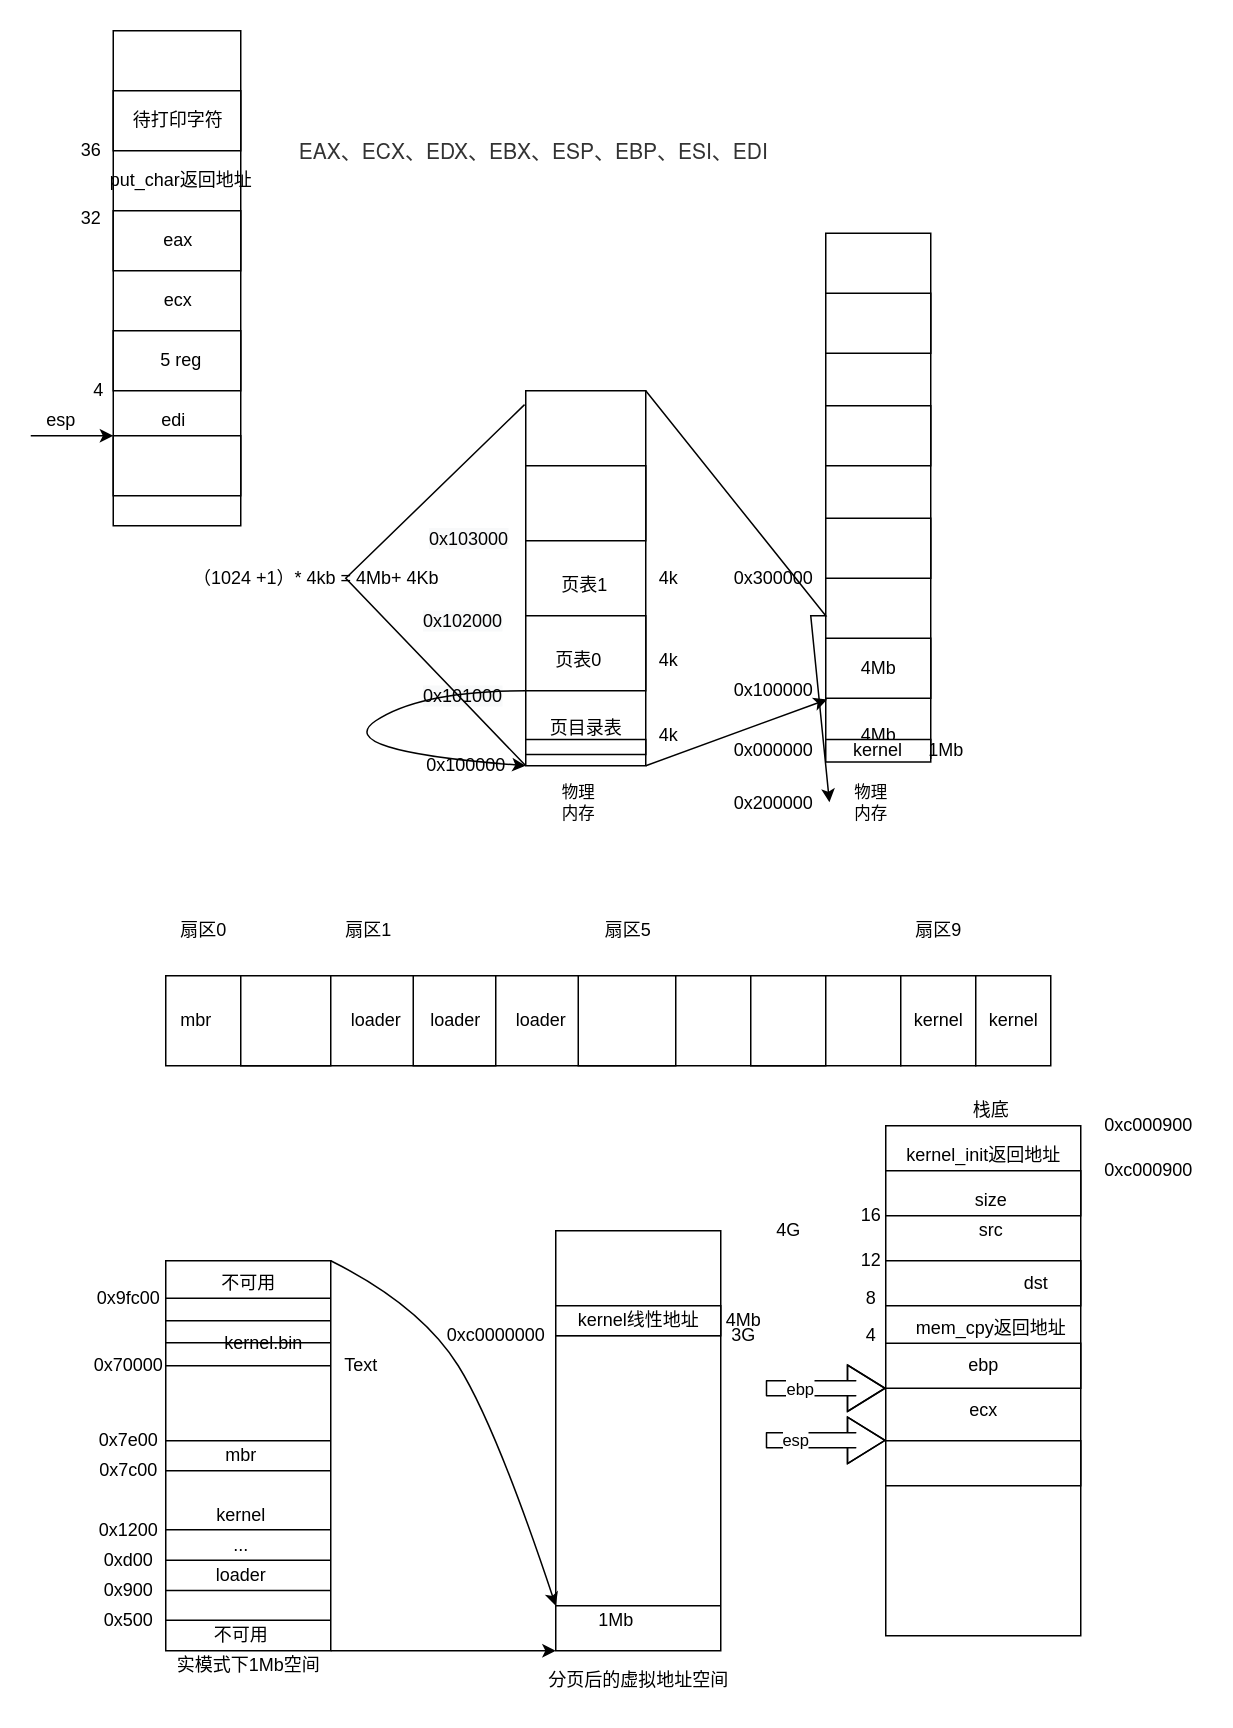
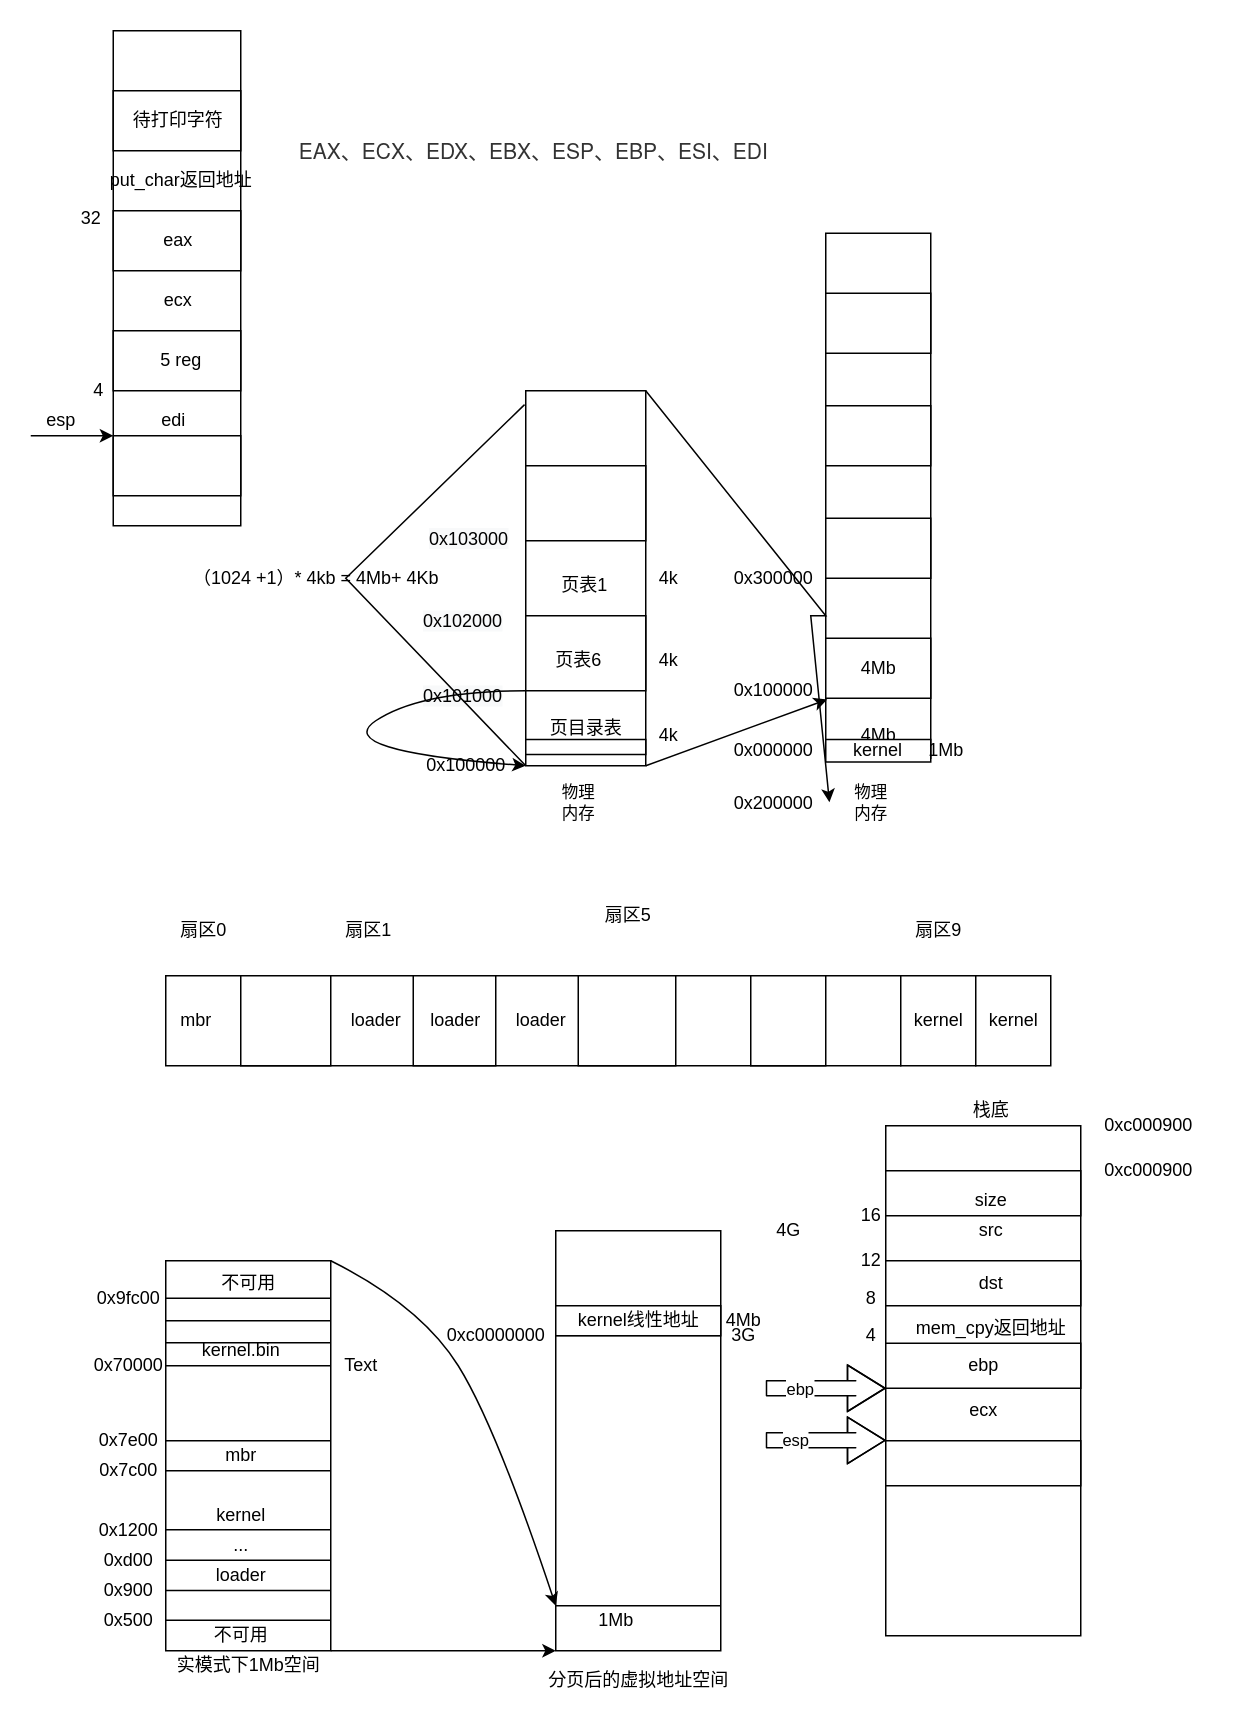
node "36": removed
node "页表0": label "页表0" -> "页表6"
node "扇区5": moved (627, 931) -> (627, 916)
node "kernel_init返回地址": removed
node "dst": moved (1036, 1283) -> (991, 1283)
node "kernel.bin": moved (263, 1343) -> (241, 1351)
